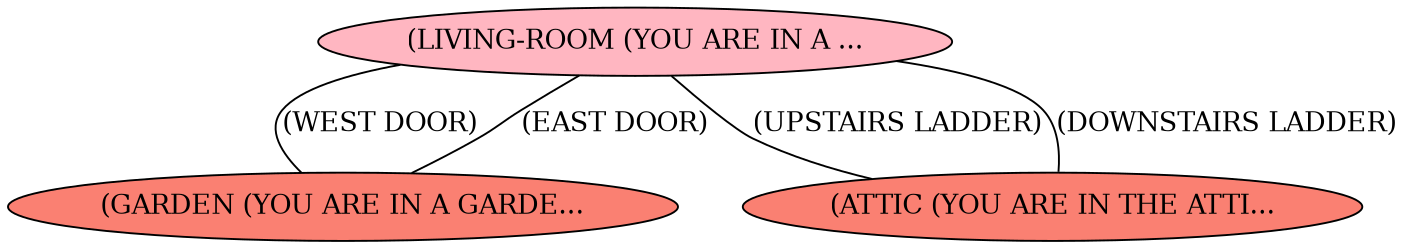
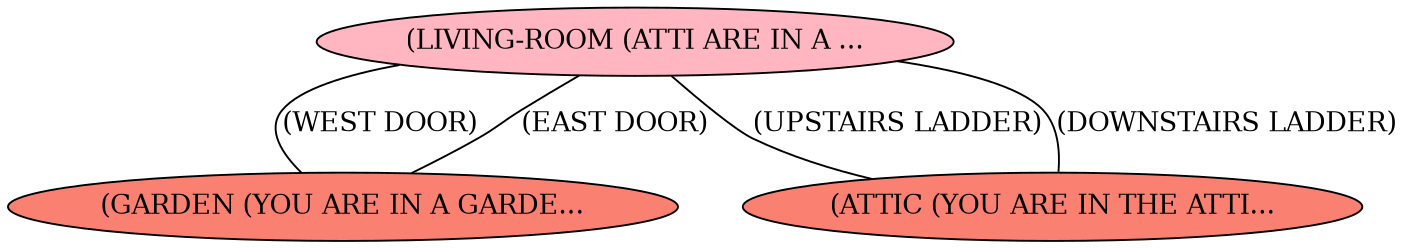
node "(LIVING-ROOM (YOU ARE IN A ...": label "(LIVING-ROOM (YOU ARE IN A ..." -> "(LIVING-ROOM (ATTI ARE IN A ..."
